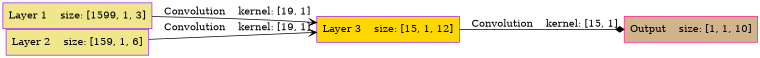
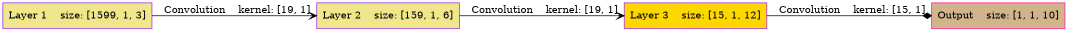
edge "Layer 1    size: [1599, 1, 3]" -> "Layer 3    size: [15, 1, 12]": now "Layer 1    size: [1599, 1, 3]" -> "Layer 2    size: [159, 1, 6]"
